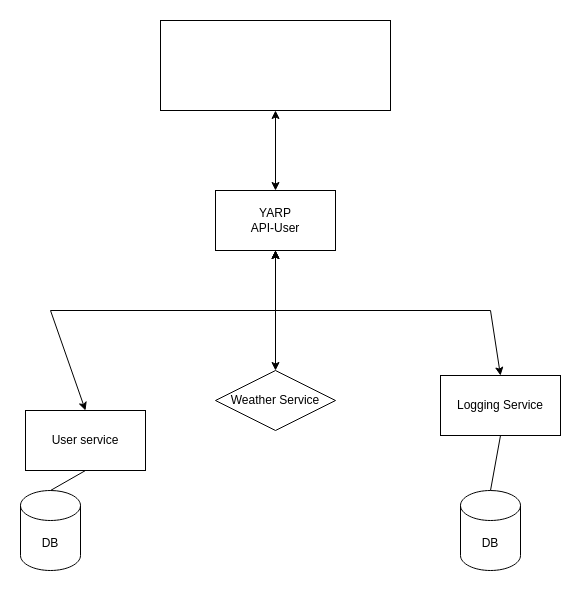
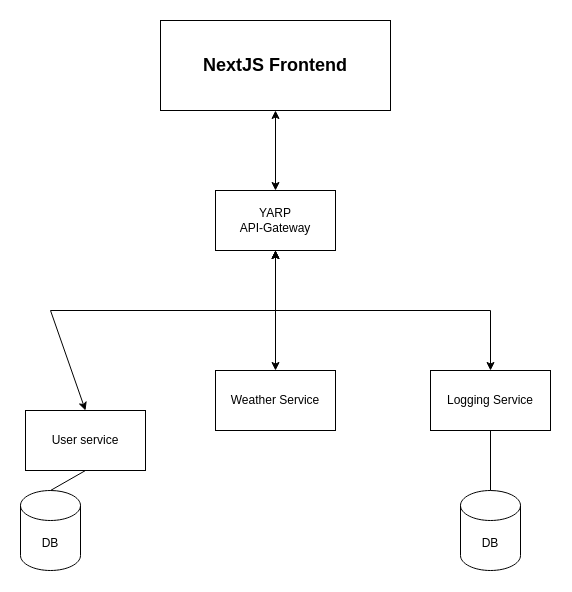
node "NextJS Frontend": added
node "YARP API-User": label "YARP API-User" -> "YARP API-Gateway"
node "Weather Service": shape diamond -> rectangle
node "Logging Service": moved (501, 406) -> (491, 401)
